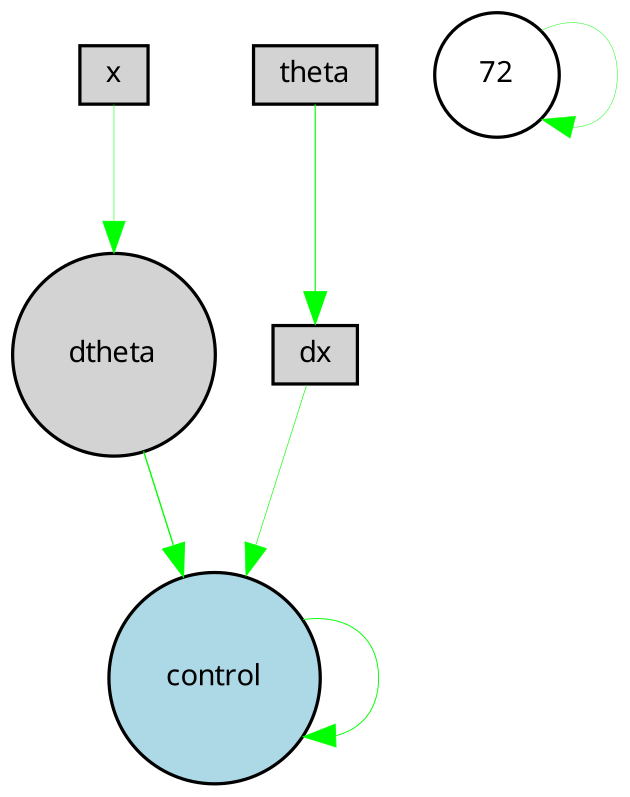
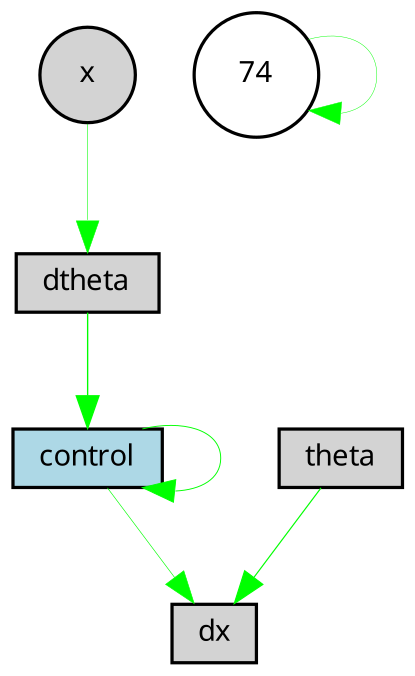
node "x": shape box -> circle
node "72": label "72" -> "74"
node "dtheta": shape circle -> box
edge "dx" -> "control": reversed
node "control": shape circle -> box
